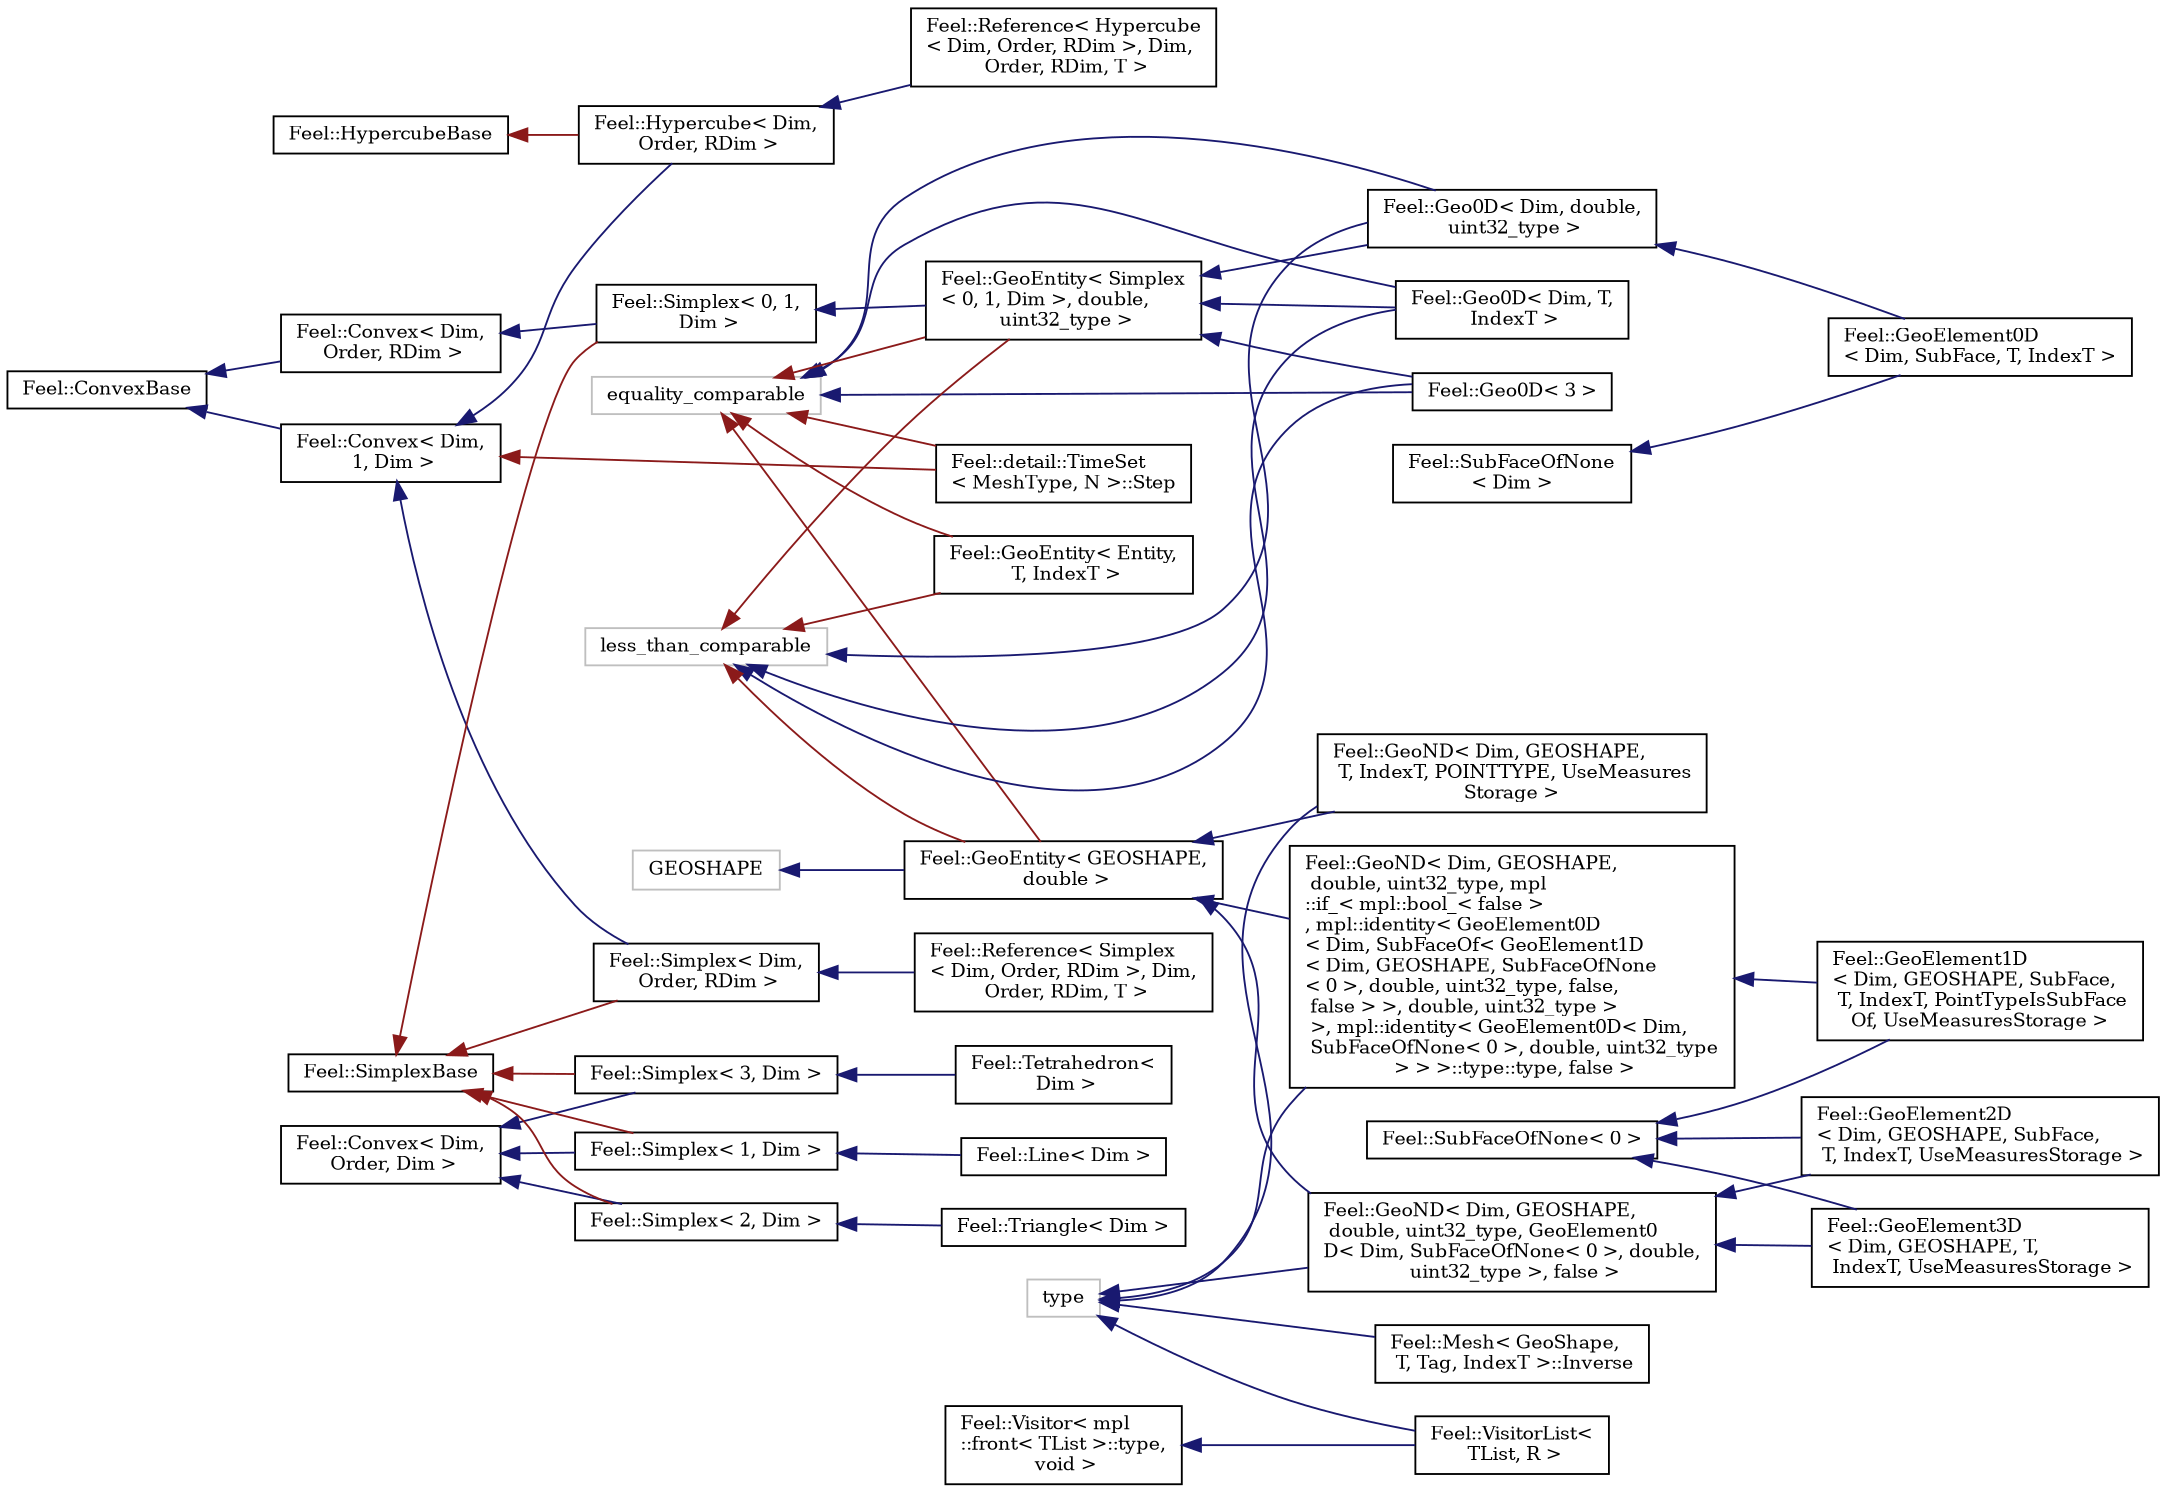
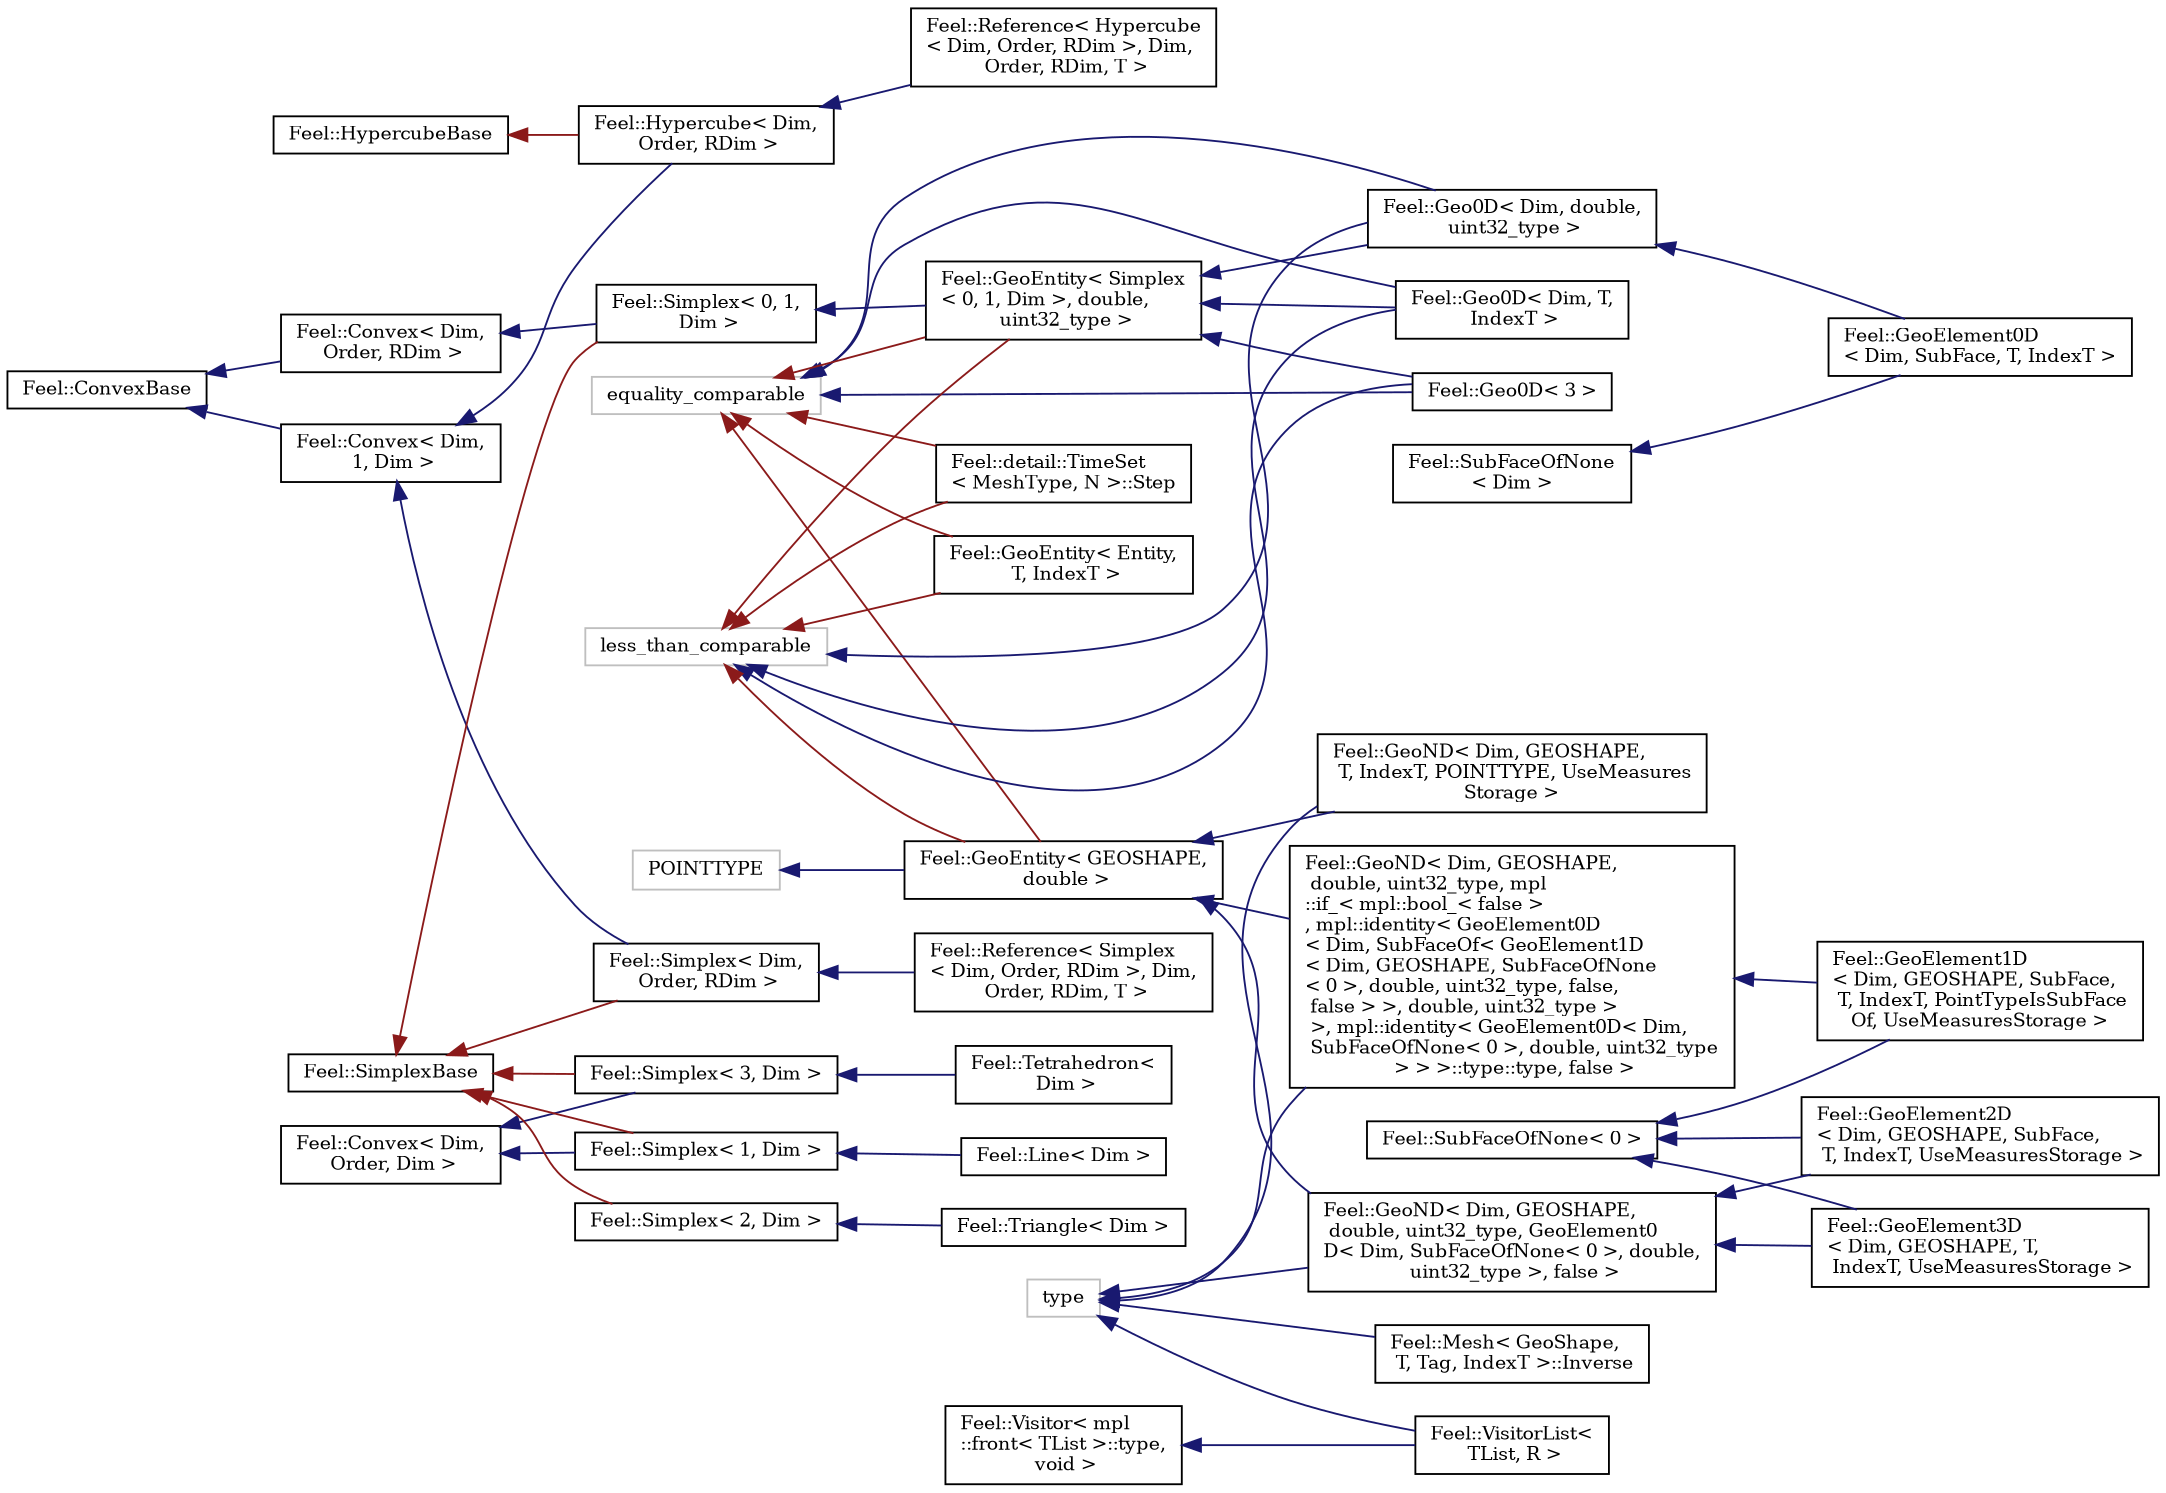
edge "Feel::detail::TimeSet < MeshType, N >::Step" -> "Feel::Convex< Dim, 1, Dim >": now "Feel::detail::TimeSet < MeshType, N >::Step" -> "less_than_comparable"
node "GEOSHAPE": label "GEOSHAPE" -> "POINTTYPE"
edge "Feel::Simplex< 2, Dim >" -> "Feel::Convex< Dim, Order, Dim >": removed
